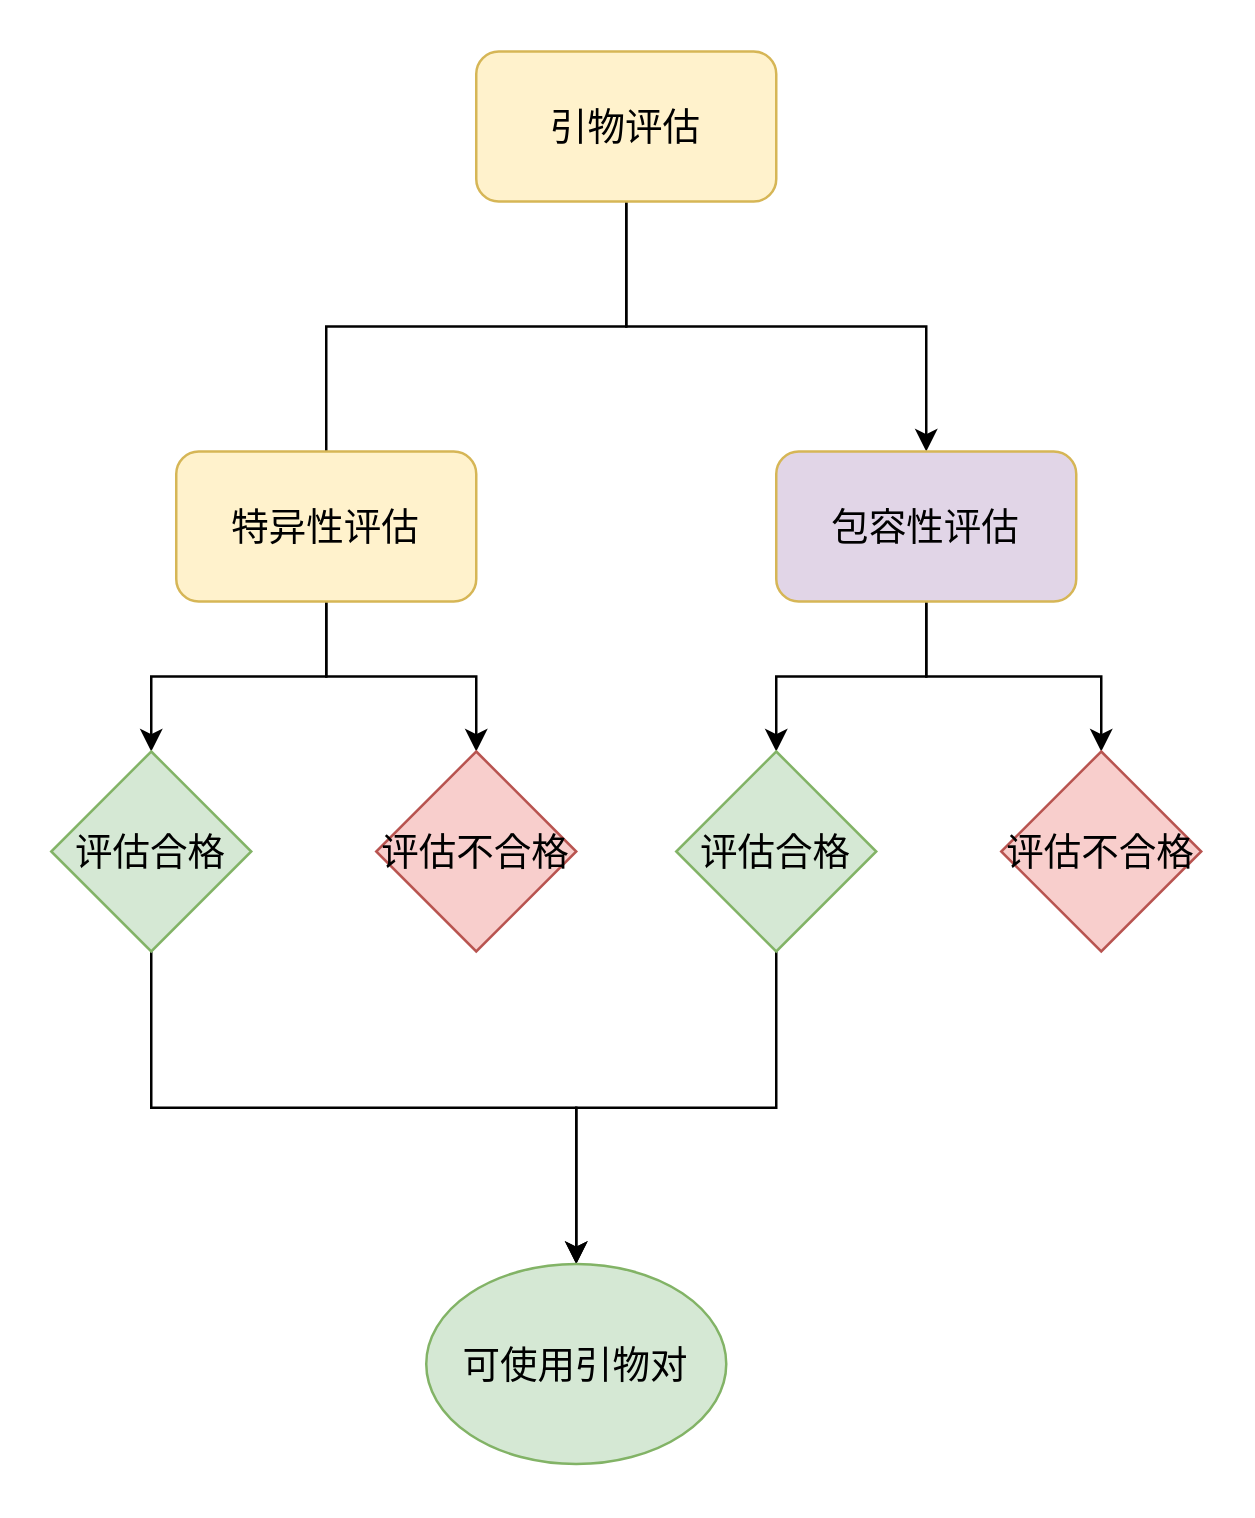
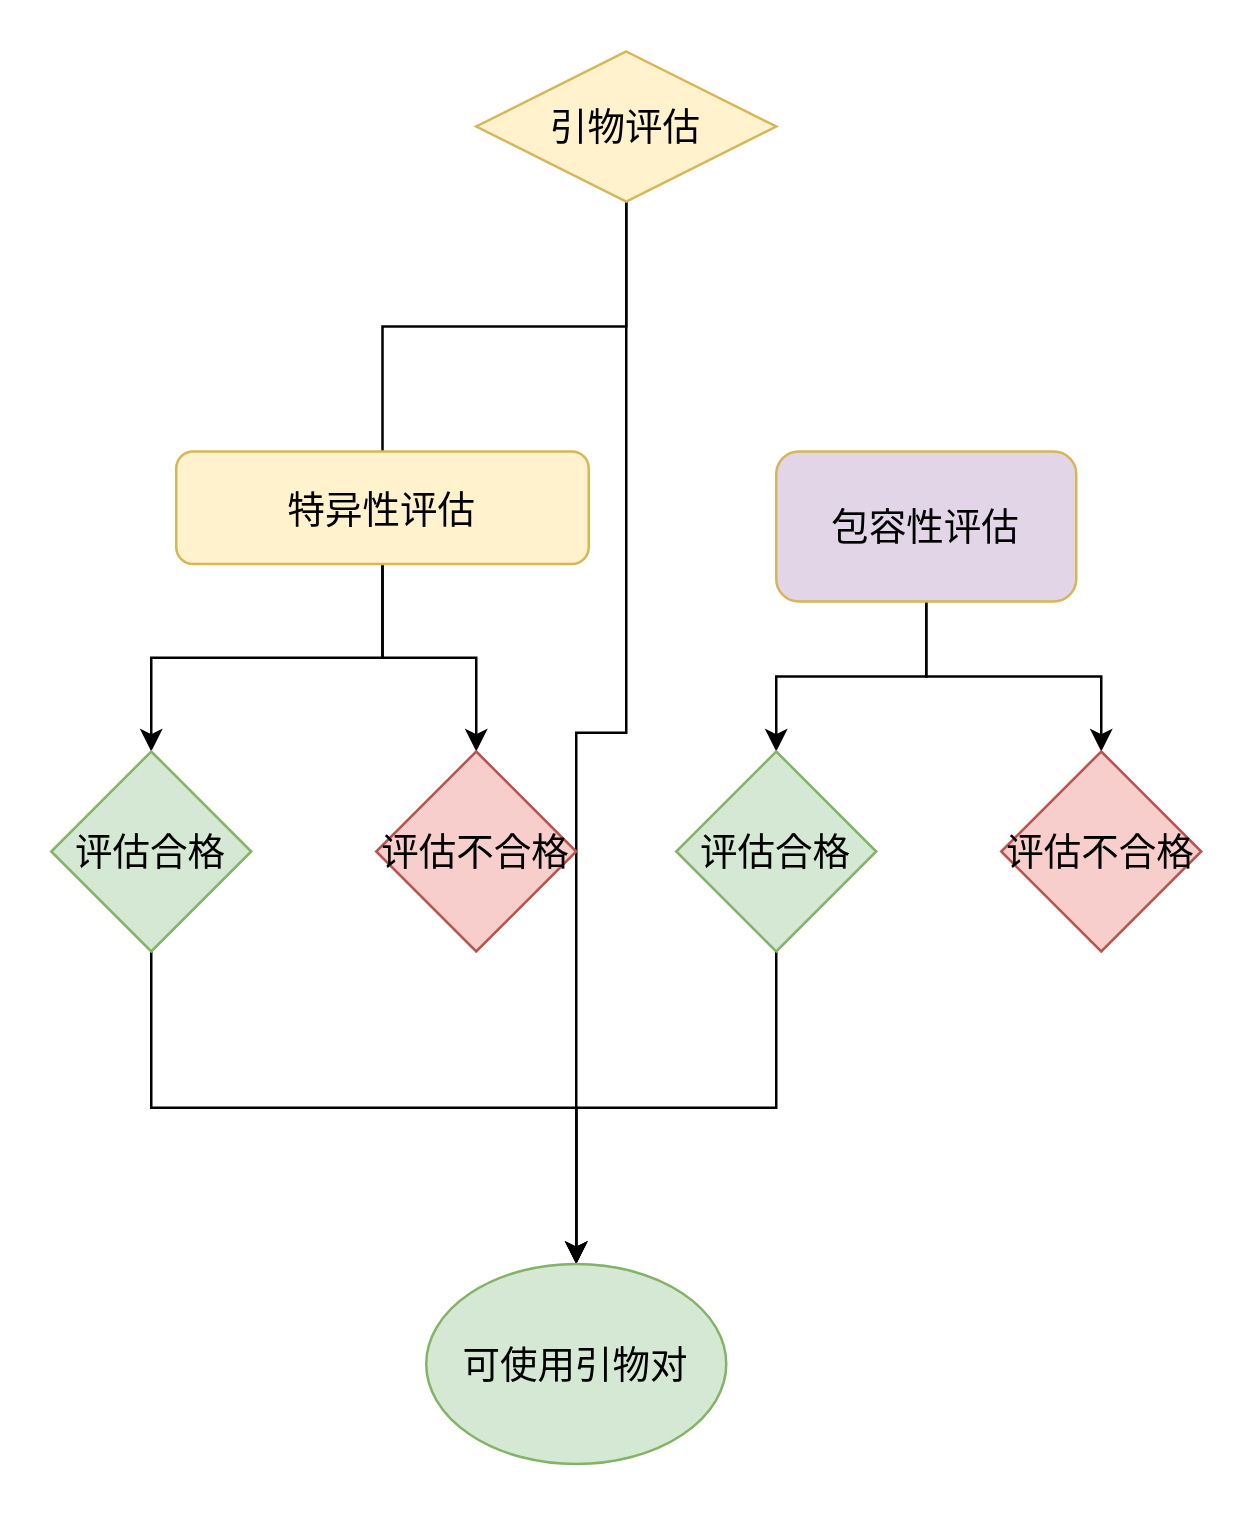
node "引物评估": shape rounded rectangle -> diamond
edge "引物评估" -> "包容性评估": now "引物评估" -> "可使用引物对"
node "特异性评估": size 300x150 -> 413x113
